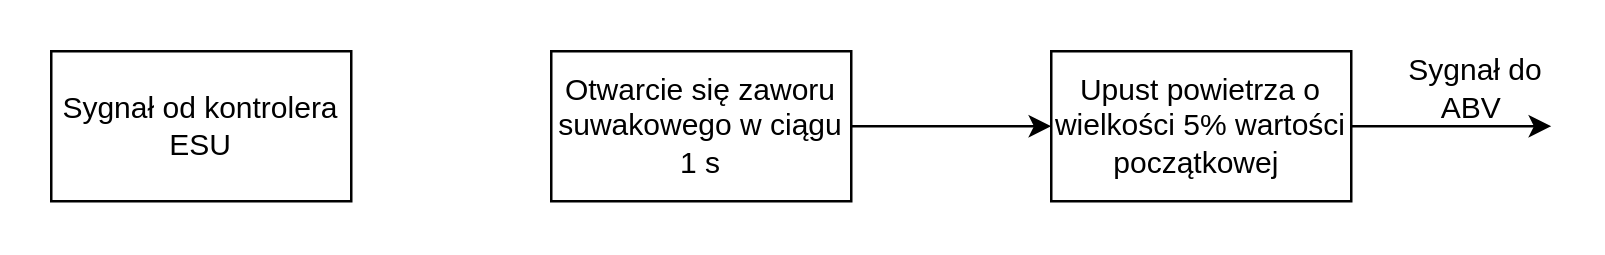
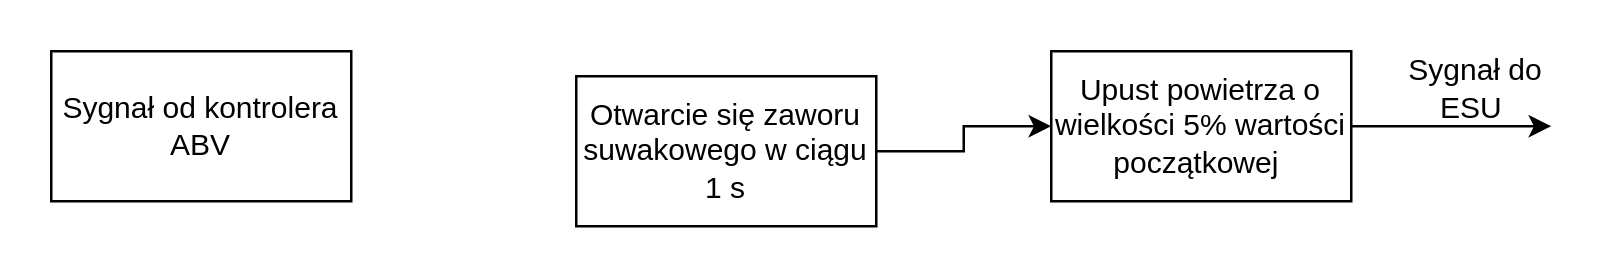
node "Sygnał do ABV": label "Sygnał do ABV" -> "Sygnał do ESU"
node "Sygnał od kontrolera ESU": label "Sygnał od kontrolera ESU" -> "Sygnał od kontrolera ABV"
node "Otwarcie się zaworu suwakowego w ciągu 1 s": moved (701, 126) -> (726, 151)
